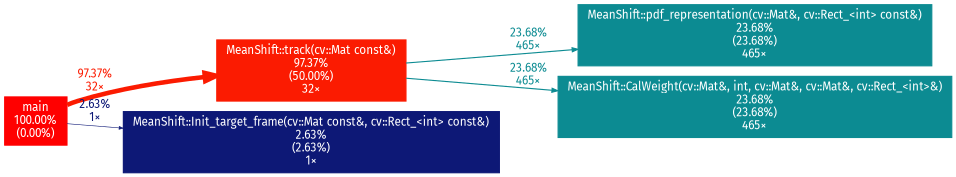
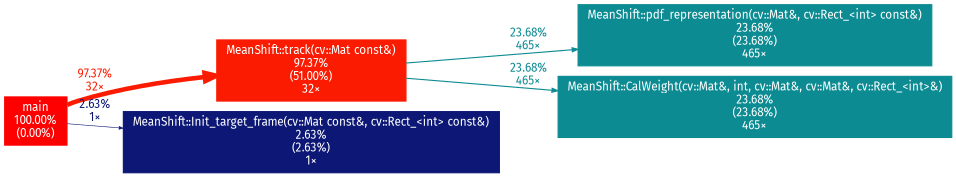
node "MeanShift::track(cv::Mat const&) 97.37% (50.00%) 32×": label "MeanShift::track(cv::Mat const&) 97.37% (50.00%) 32×" -> "MeanShift::track(cv::Mat const&) 97.37% (51.00%) 32×"
